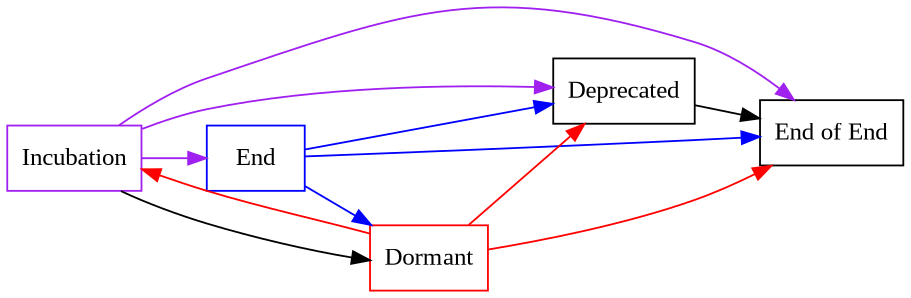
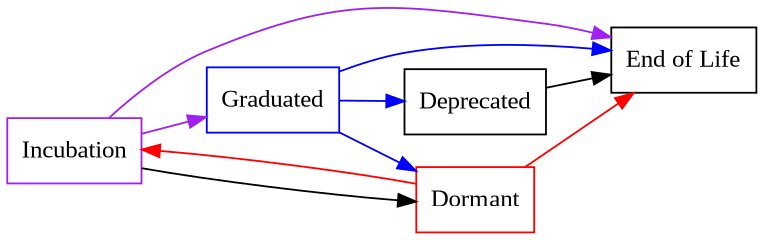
edge "Incubation" -> "Deprecated": removed
node "End of End": label "End of End" -> "End of Life"
node "End": label "End" -> "Graduated"
edge "Dormant" -> "Deprecated": removed
